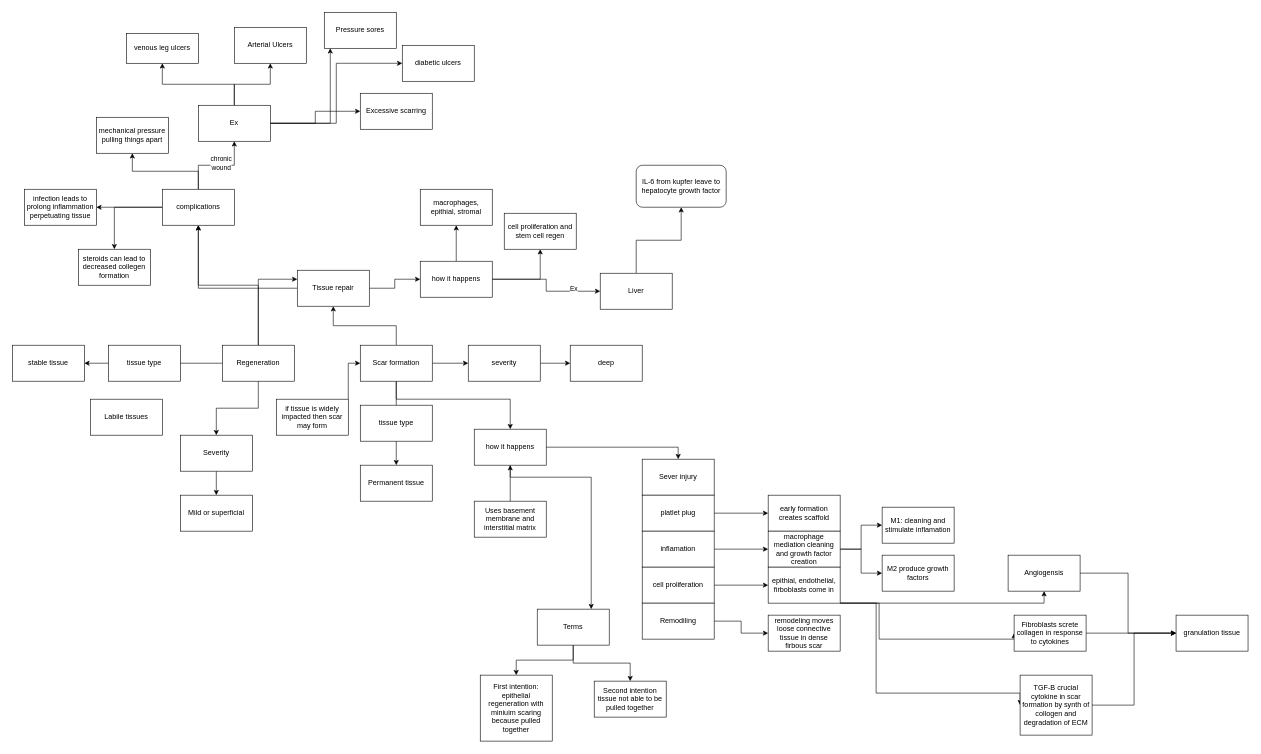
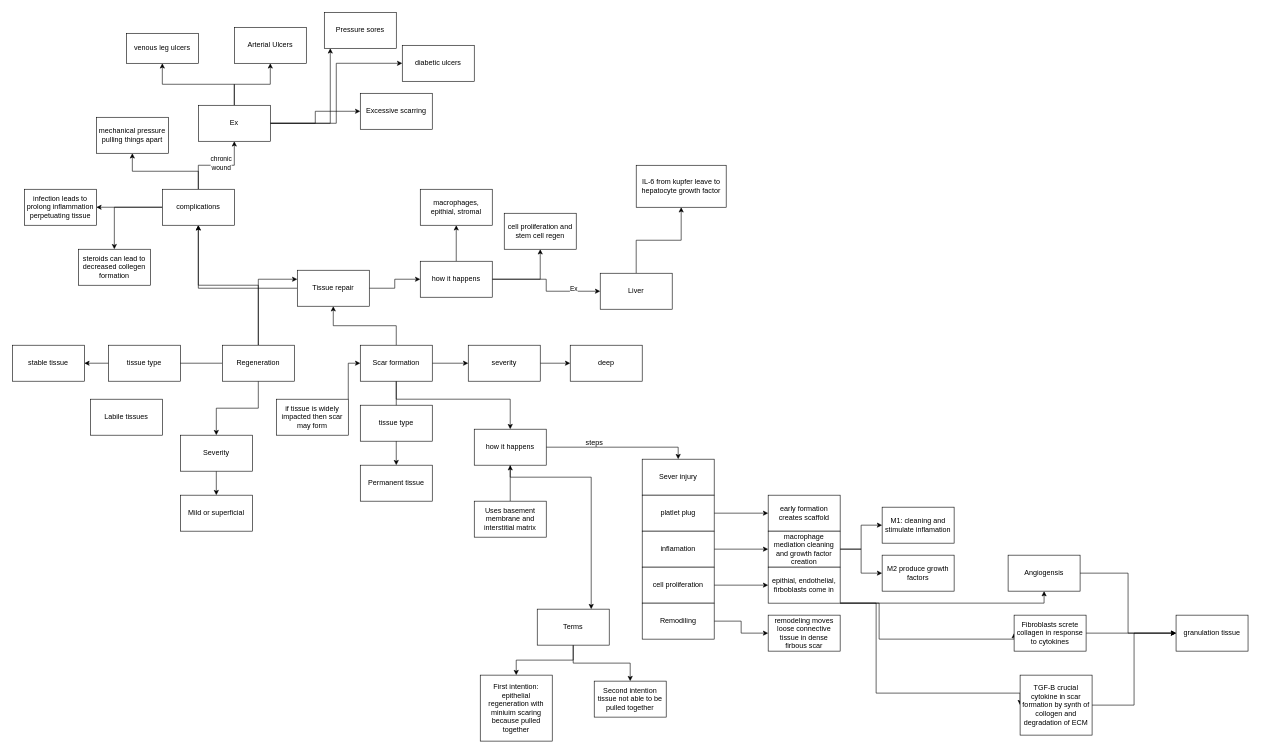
node "IL-6 from kupfer leave to hepatocyte growth factor": shape rounded rectangle -> rectangle
node "steps": added
